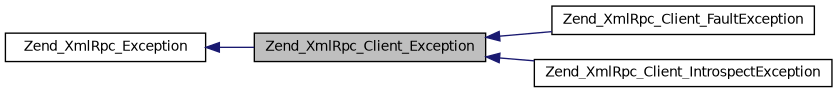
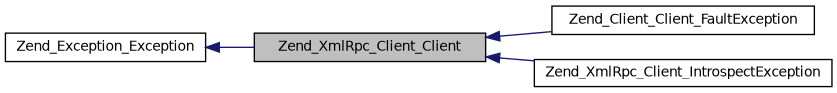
node "Zend_XmlRpc_Client_FaultException": label "Zend_XmlRpc_Client_FaultException" -> "Zend_Client_Client_FaultException"
node "Zend_XmlRpc_Exception": label "Zend_XmlRpc_Exception" -> "Zend_Exception_Exception"
node "Zend_XmlRpc_Client_Exception": label "Zend_XmlRpc_Client_Exception" -> "Zend_XmlRpc_Client_Client"
